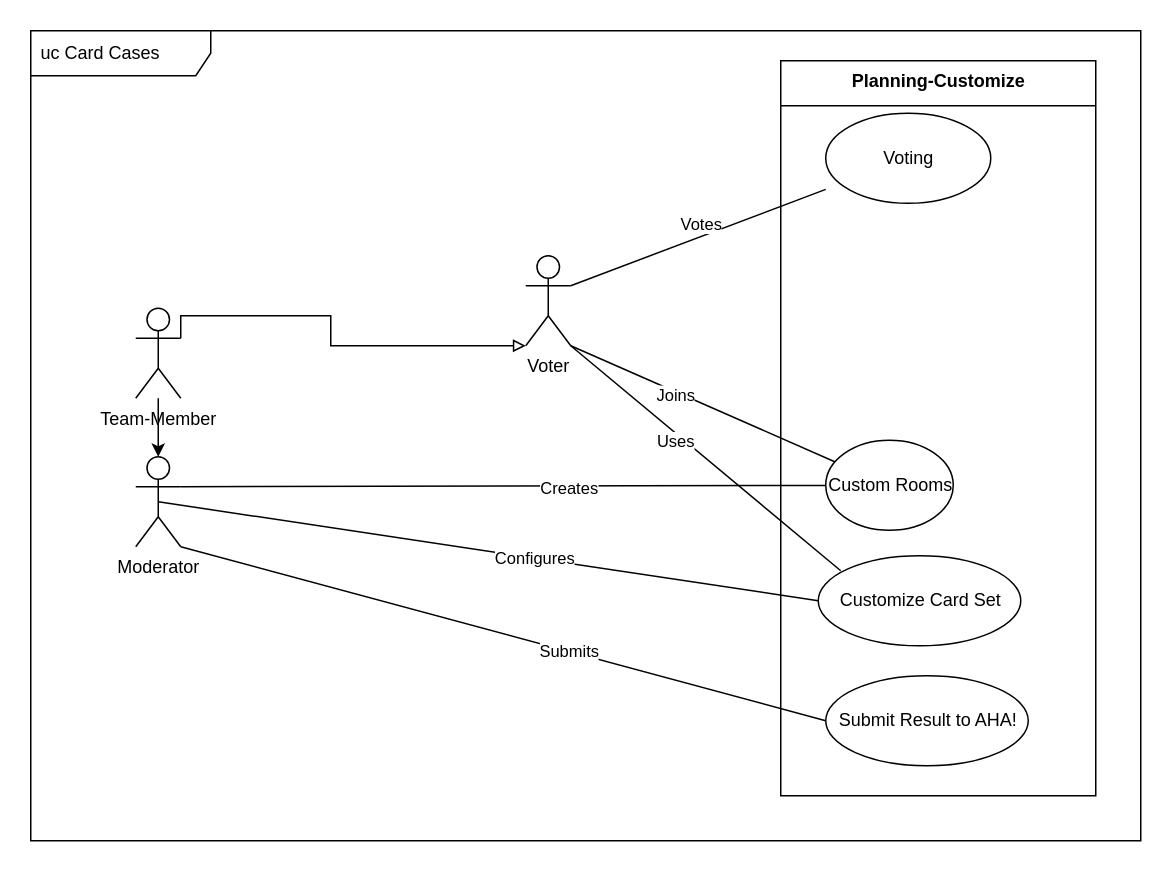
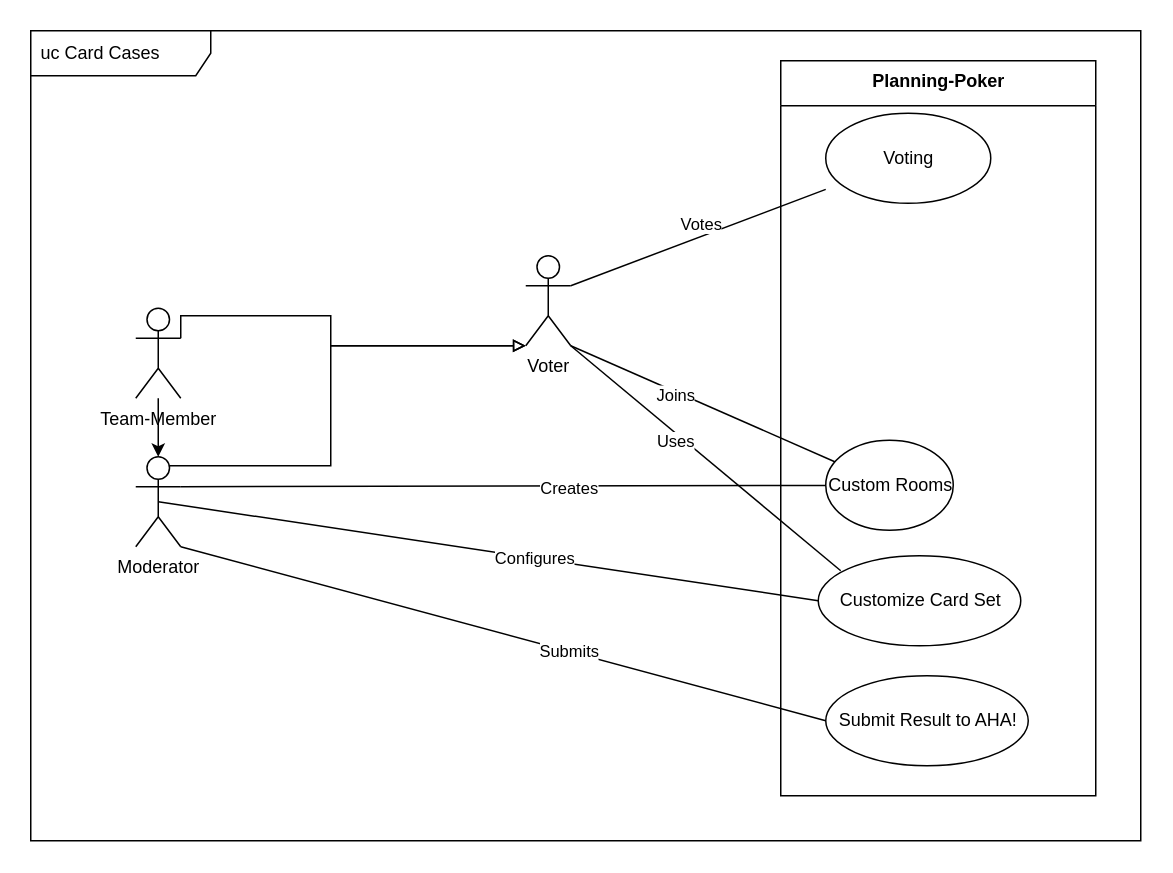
node "Planning-Customize": label "Planning-Customize" -> "Planning-Poker"
edge "Moderator" -> "Voter": added
